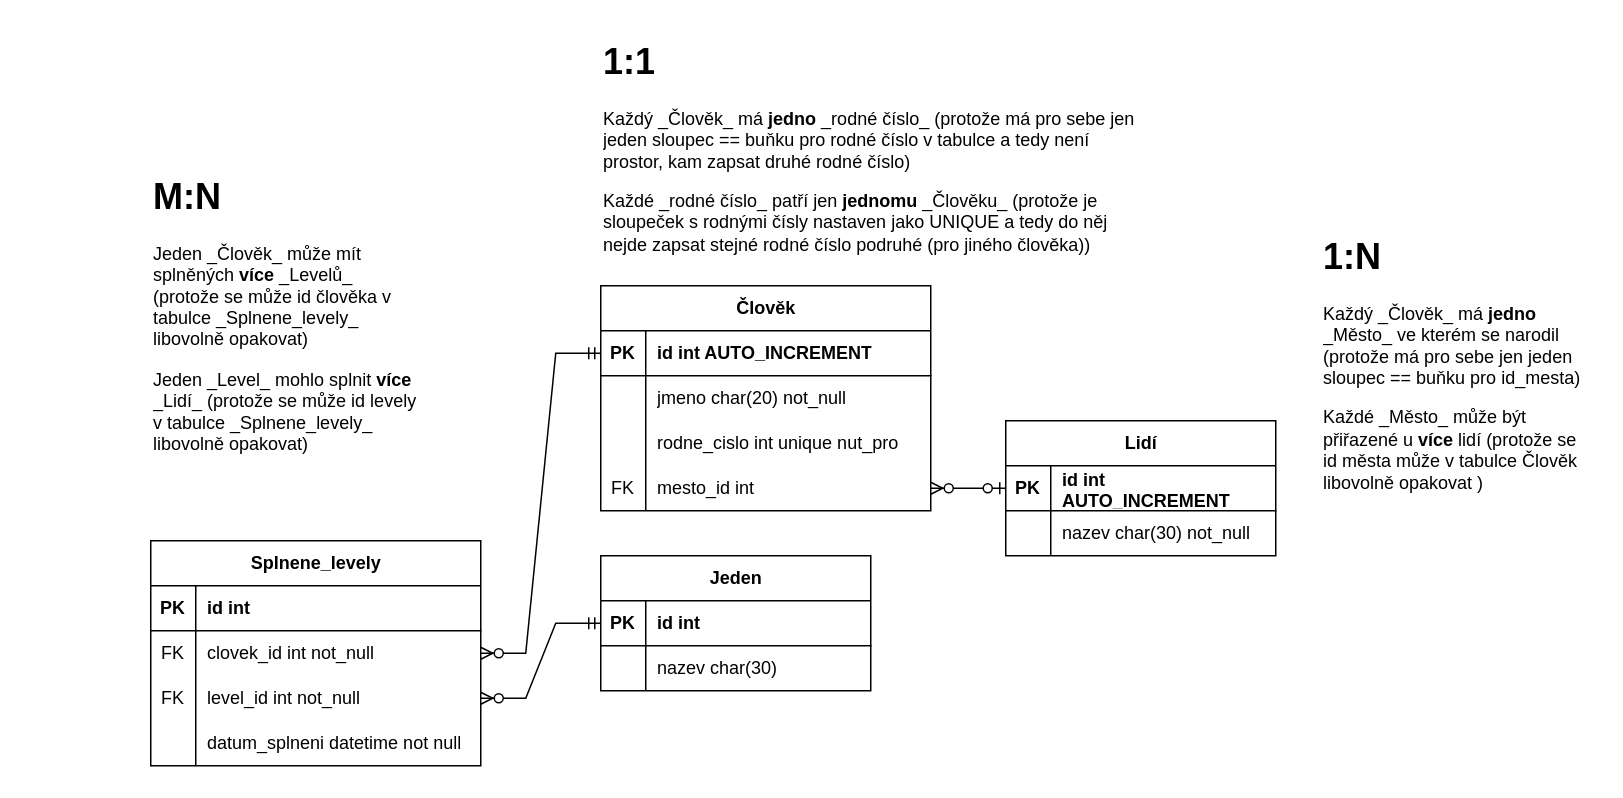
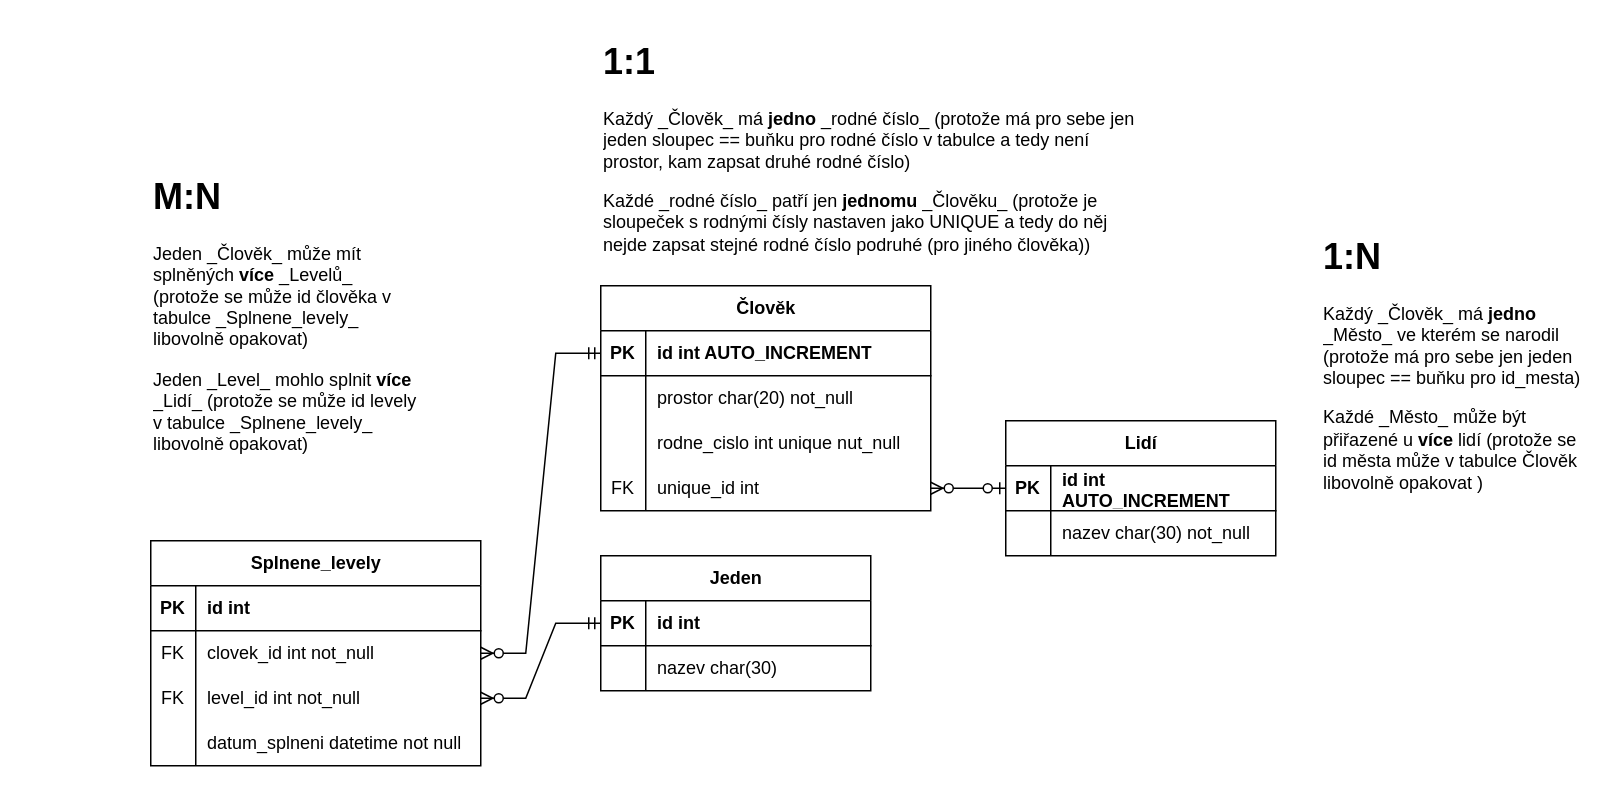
node "jmeno char(20) not_null": label "jmeno char(20) not_null" -> "prostor char(20) not_null"
node "rodne_cislo int unique nut_pro": label "rodne_cislo int unique nut_pro" -> "rodne_cislo int unique nut_null"
node "mesto_id int": label "mesto_id int" -> "unique_id int"
